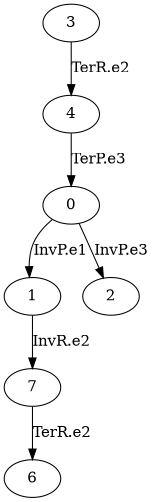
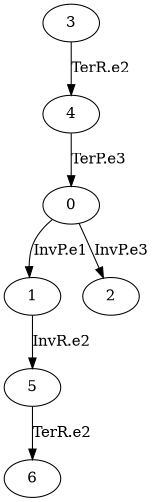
node "7": label "7" -> "5"
